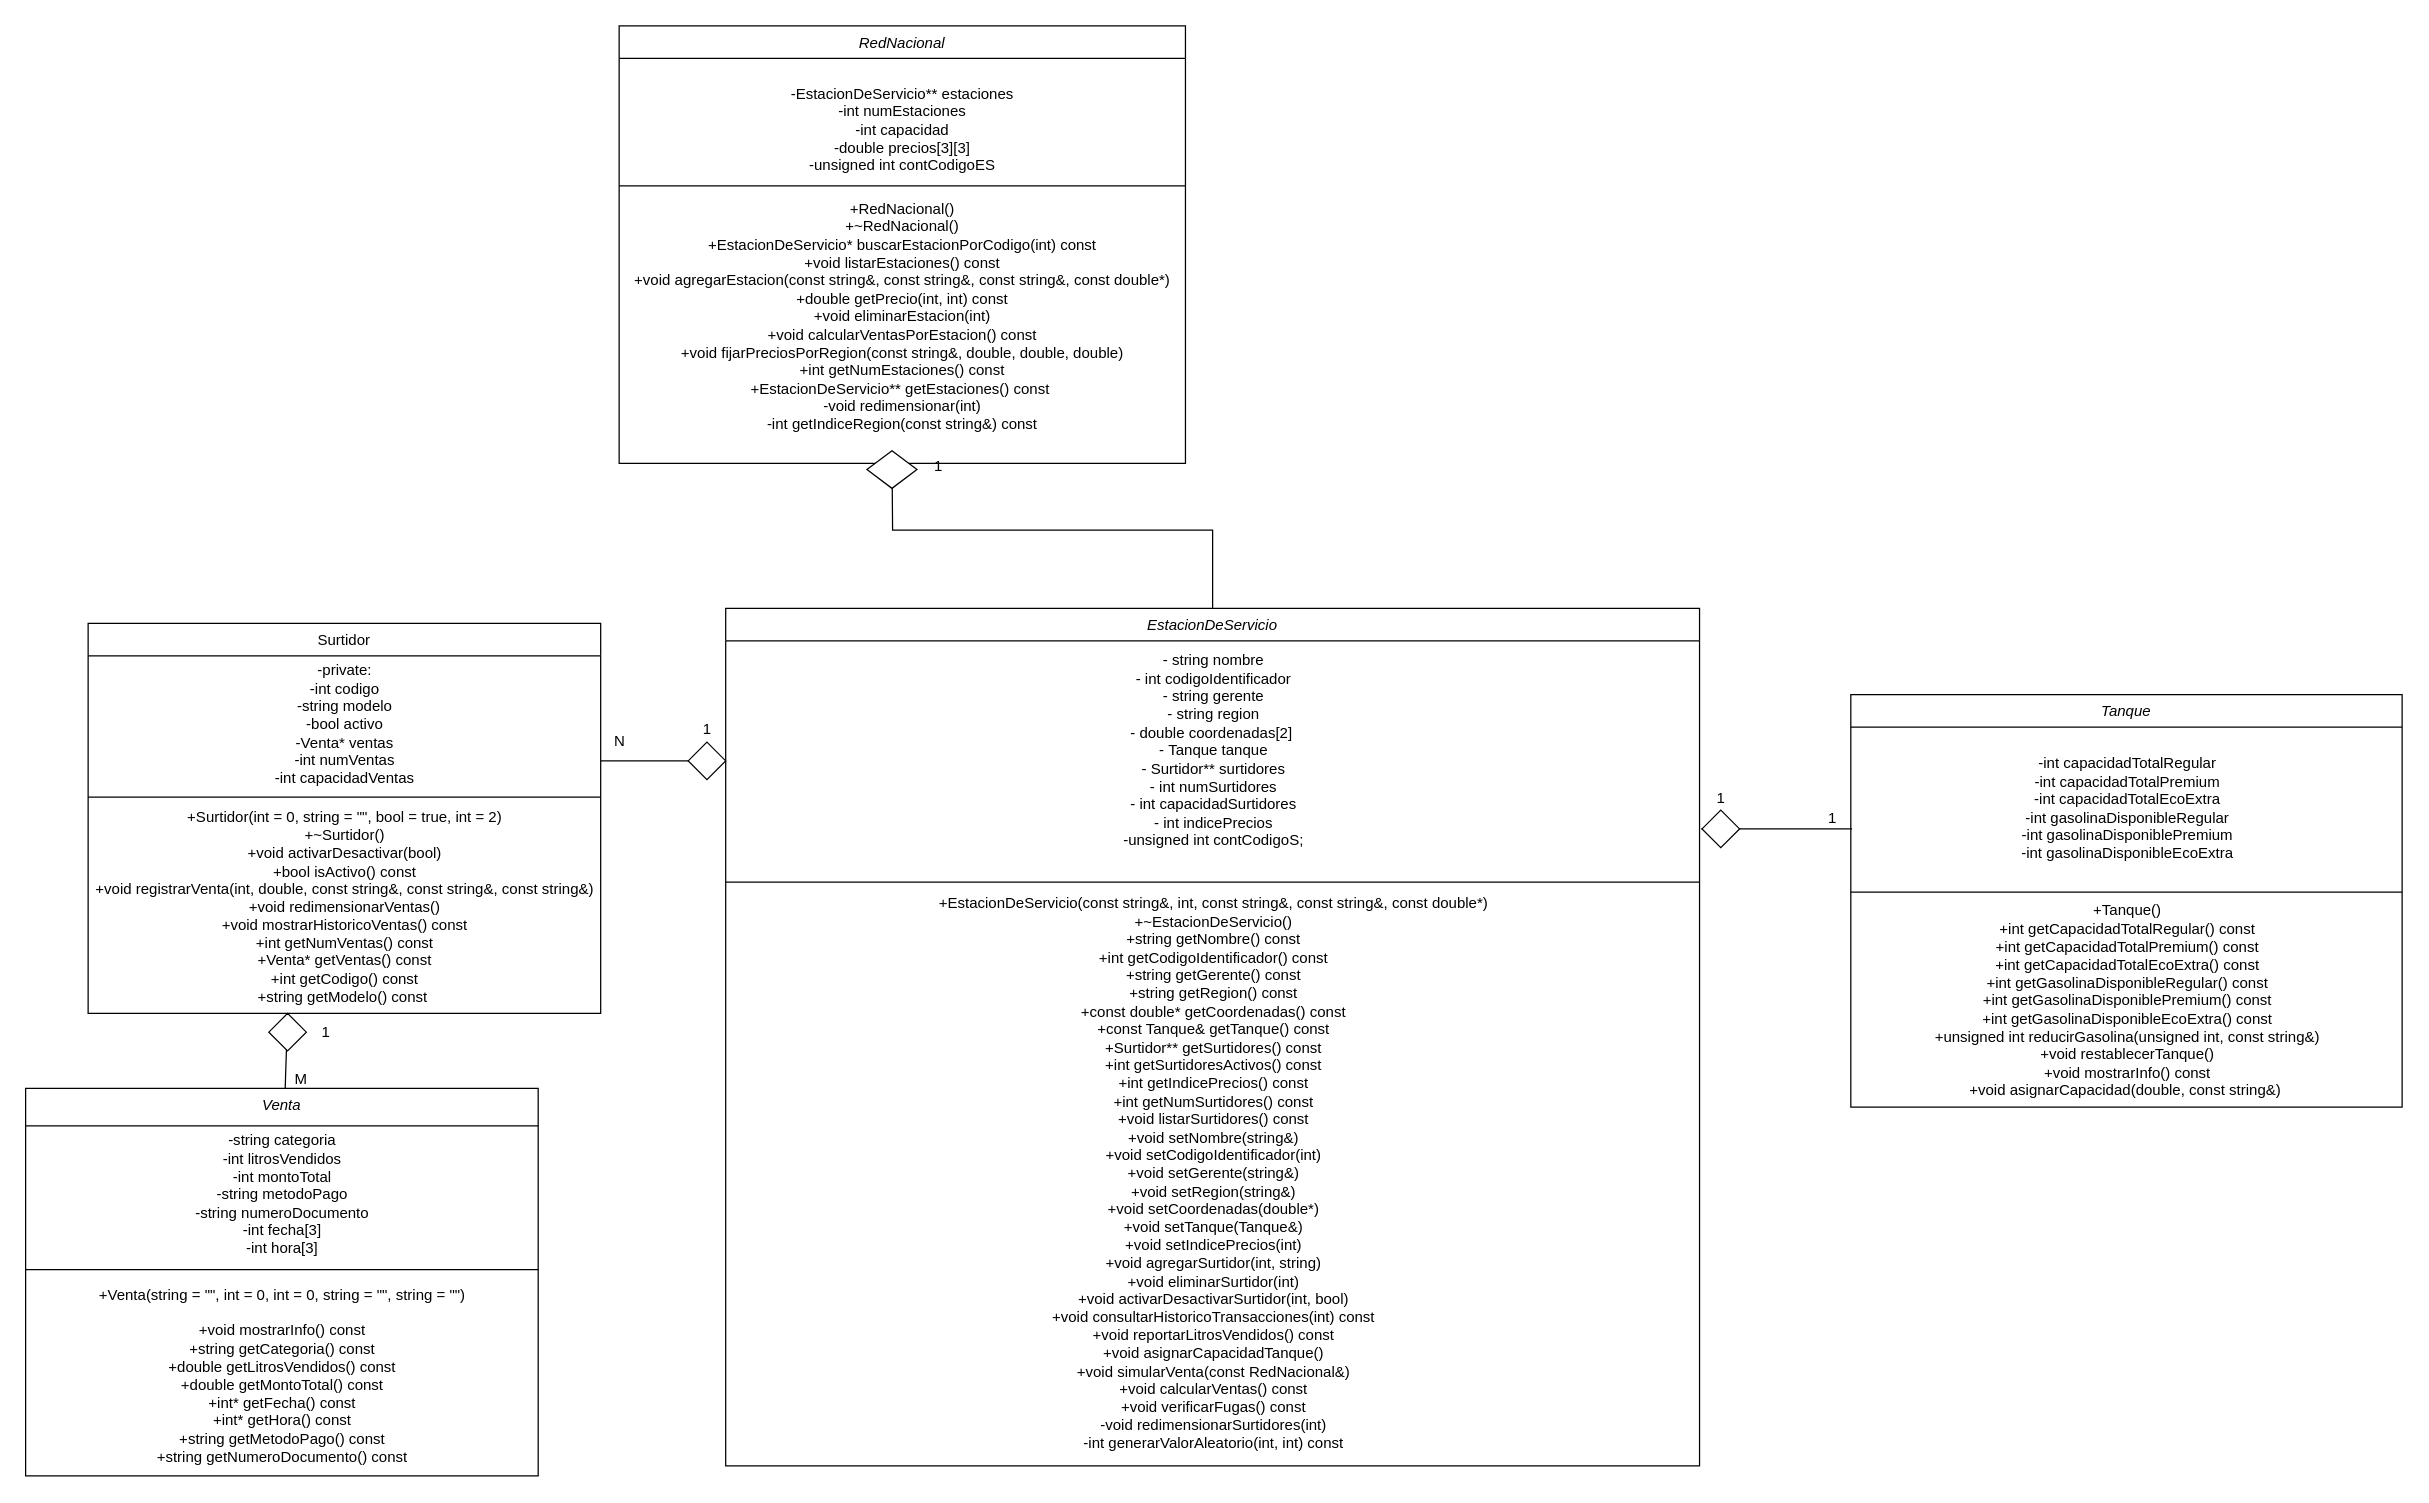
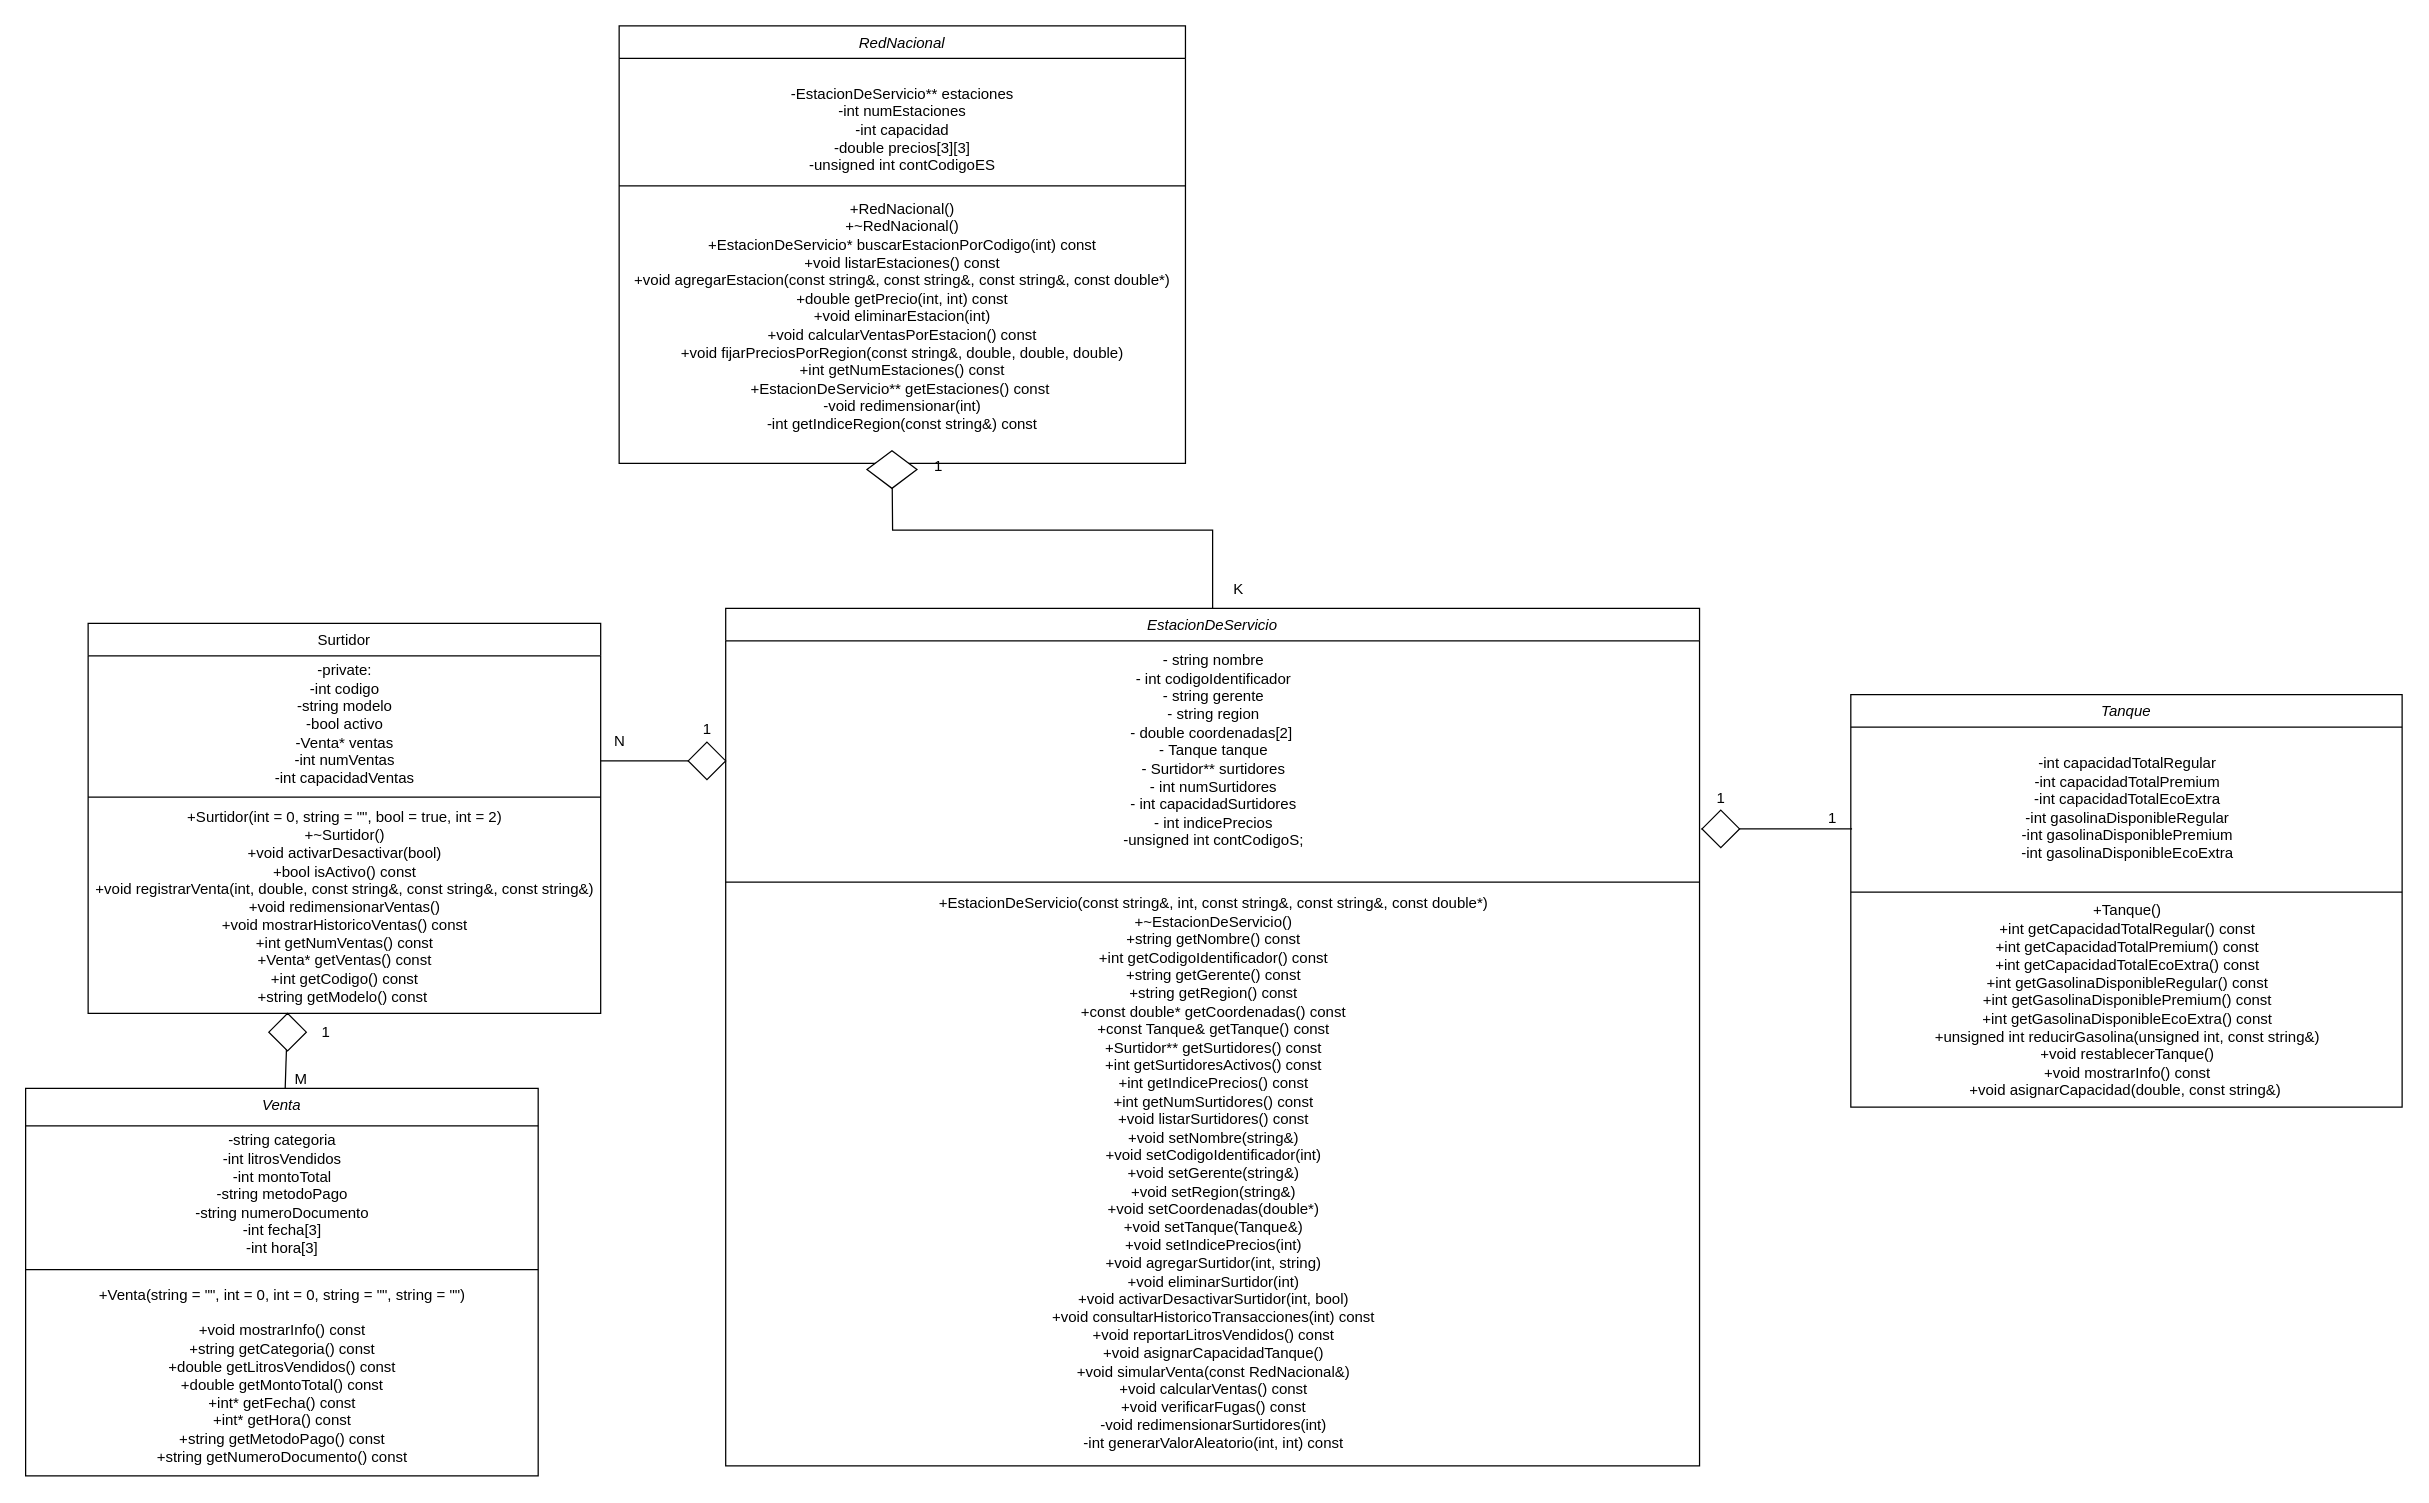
node "K": added
